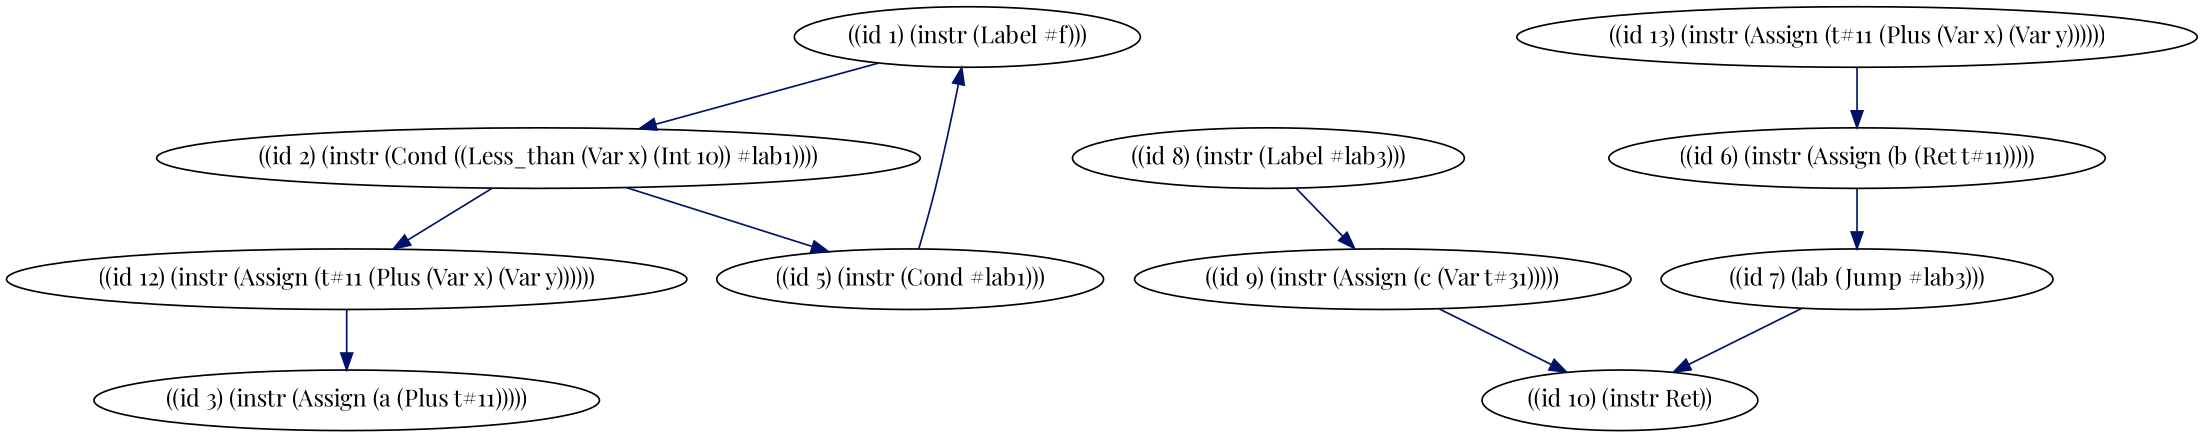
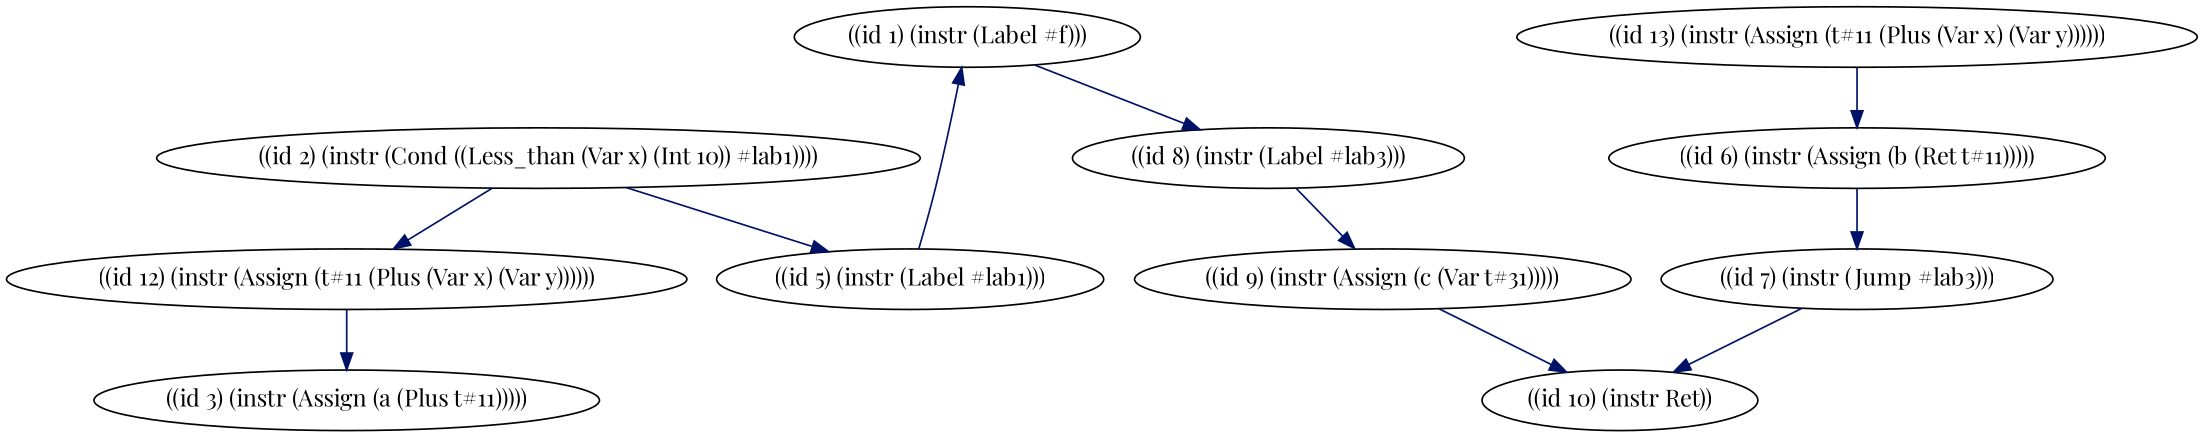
edge "((id 1) (instr (Label #f)))" -> "((id 2) (instr (Cond ((Less_than (Var x) (Int 10)) #lab1))))": now "((id 1) (instr (Label #f)))" -> "((id 8) (instr (Label #lab3)))"
node "((id 5) (instr (Cond #lab1)))": label "((id 5) (instr (Cond #lab1)))" -> "((id 5) (instr (Label #lab1)))"
node "((id 7) (lab (Jump #lab3)))": label "((id 7) (lab (Jump #lab3)))" -> "((id 7) (instr (Jump #lab3)))"
